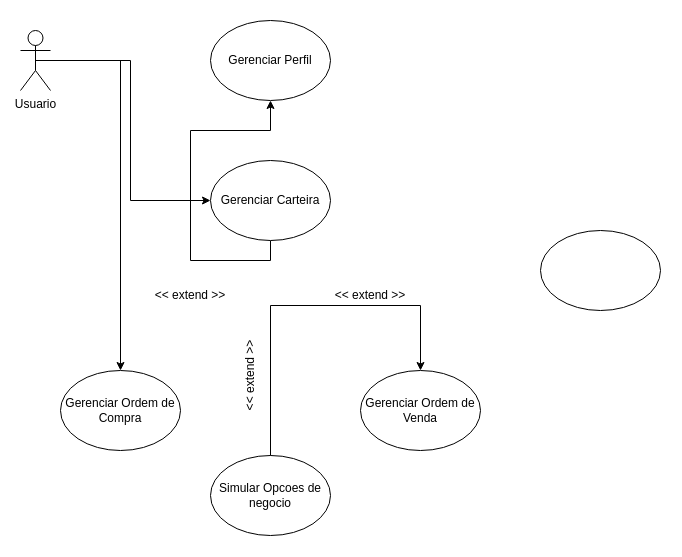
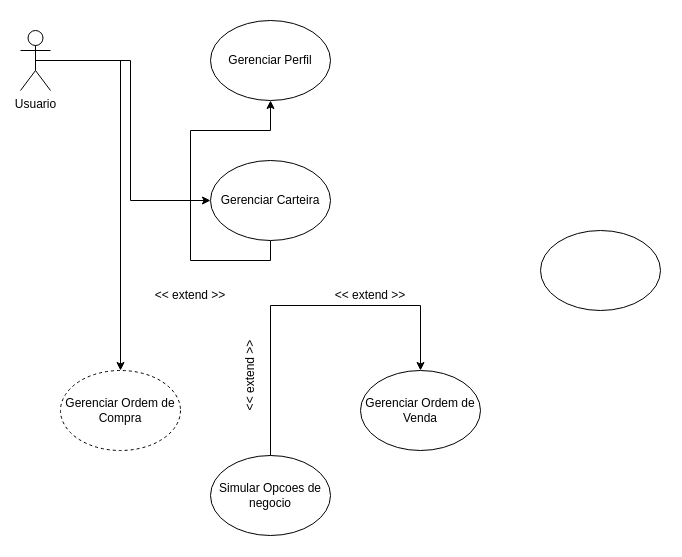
node "Gerenciar Ordem de Compra": style solid -> dashed
